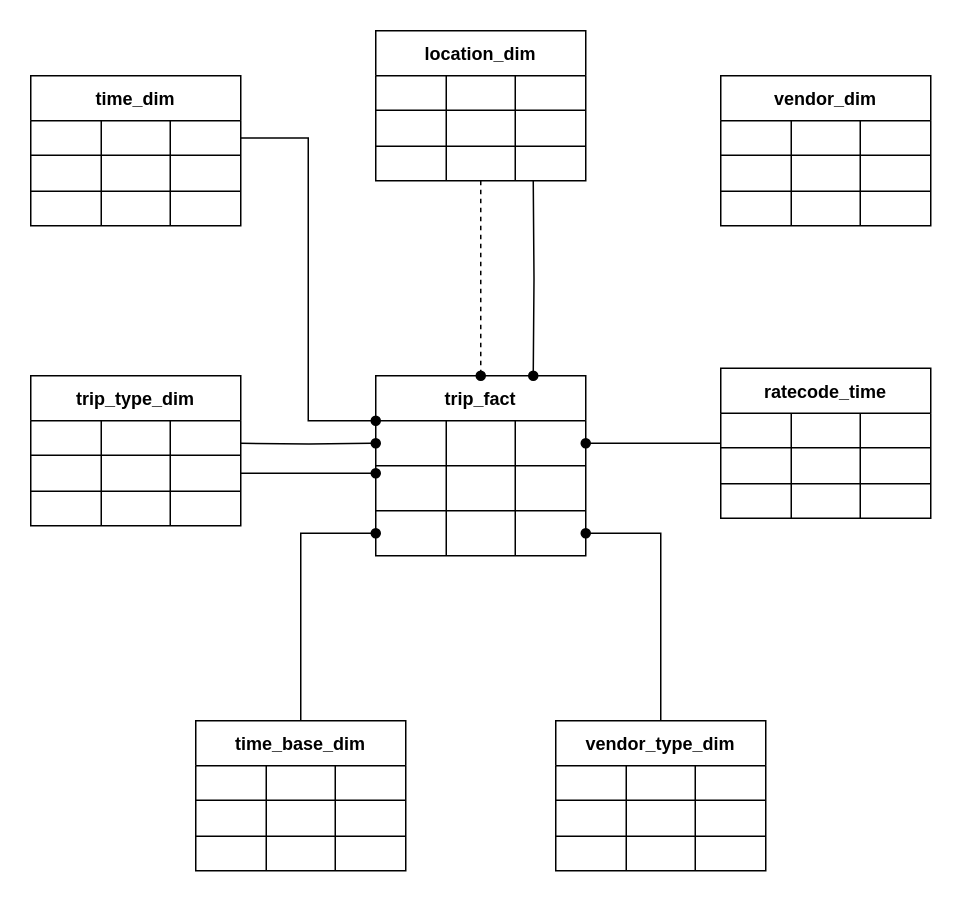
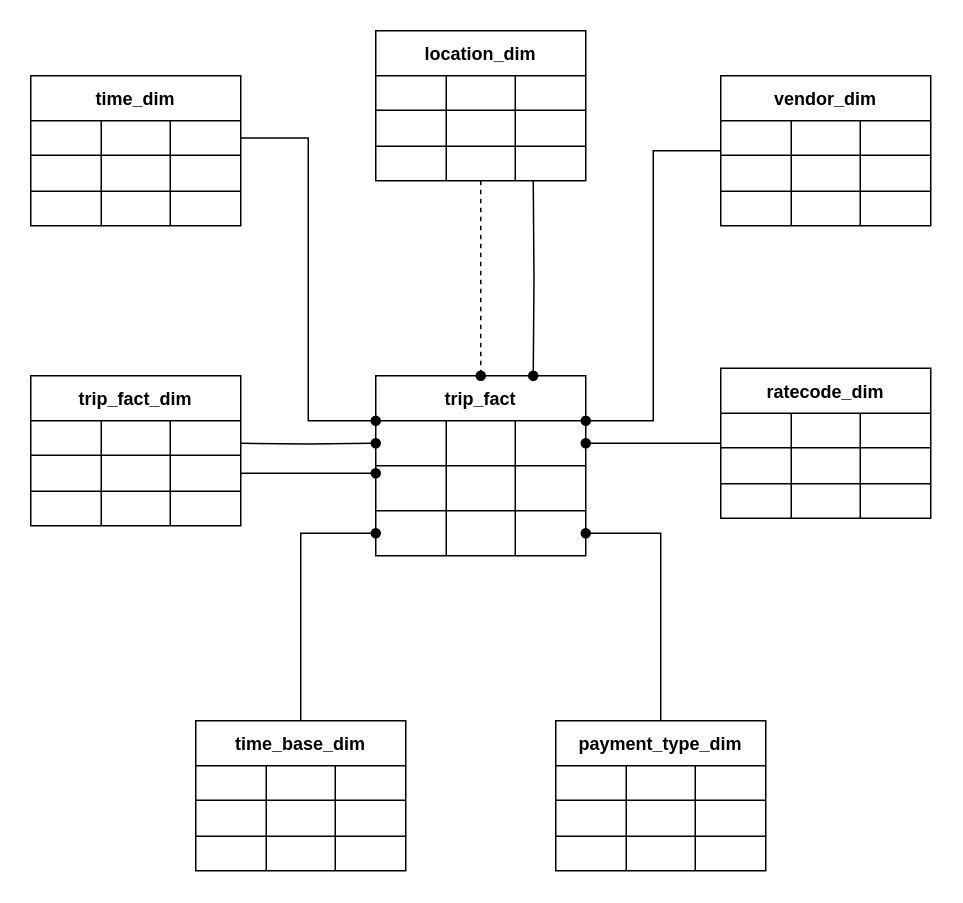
edge "vendor_dim" -> "trip_fact": added
node "ratecode_time": label "ratecode_time" -> "ratecode_dim"
node "trip_type_dim": label "trip_type_dim" -> "trip_fact_dim"
node "vendor_type_dim": label "vendor_type_dim" -> "payment_type_dim"
